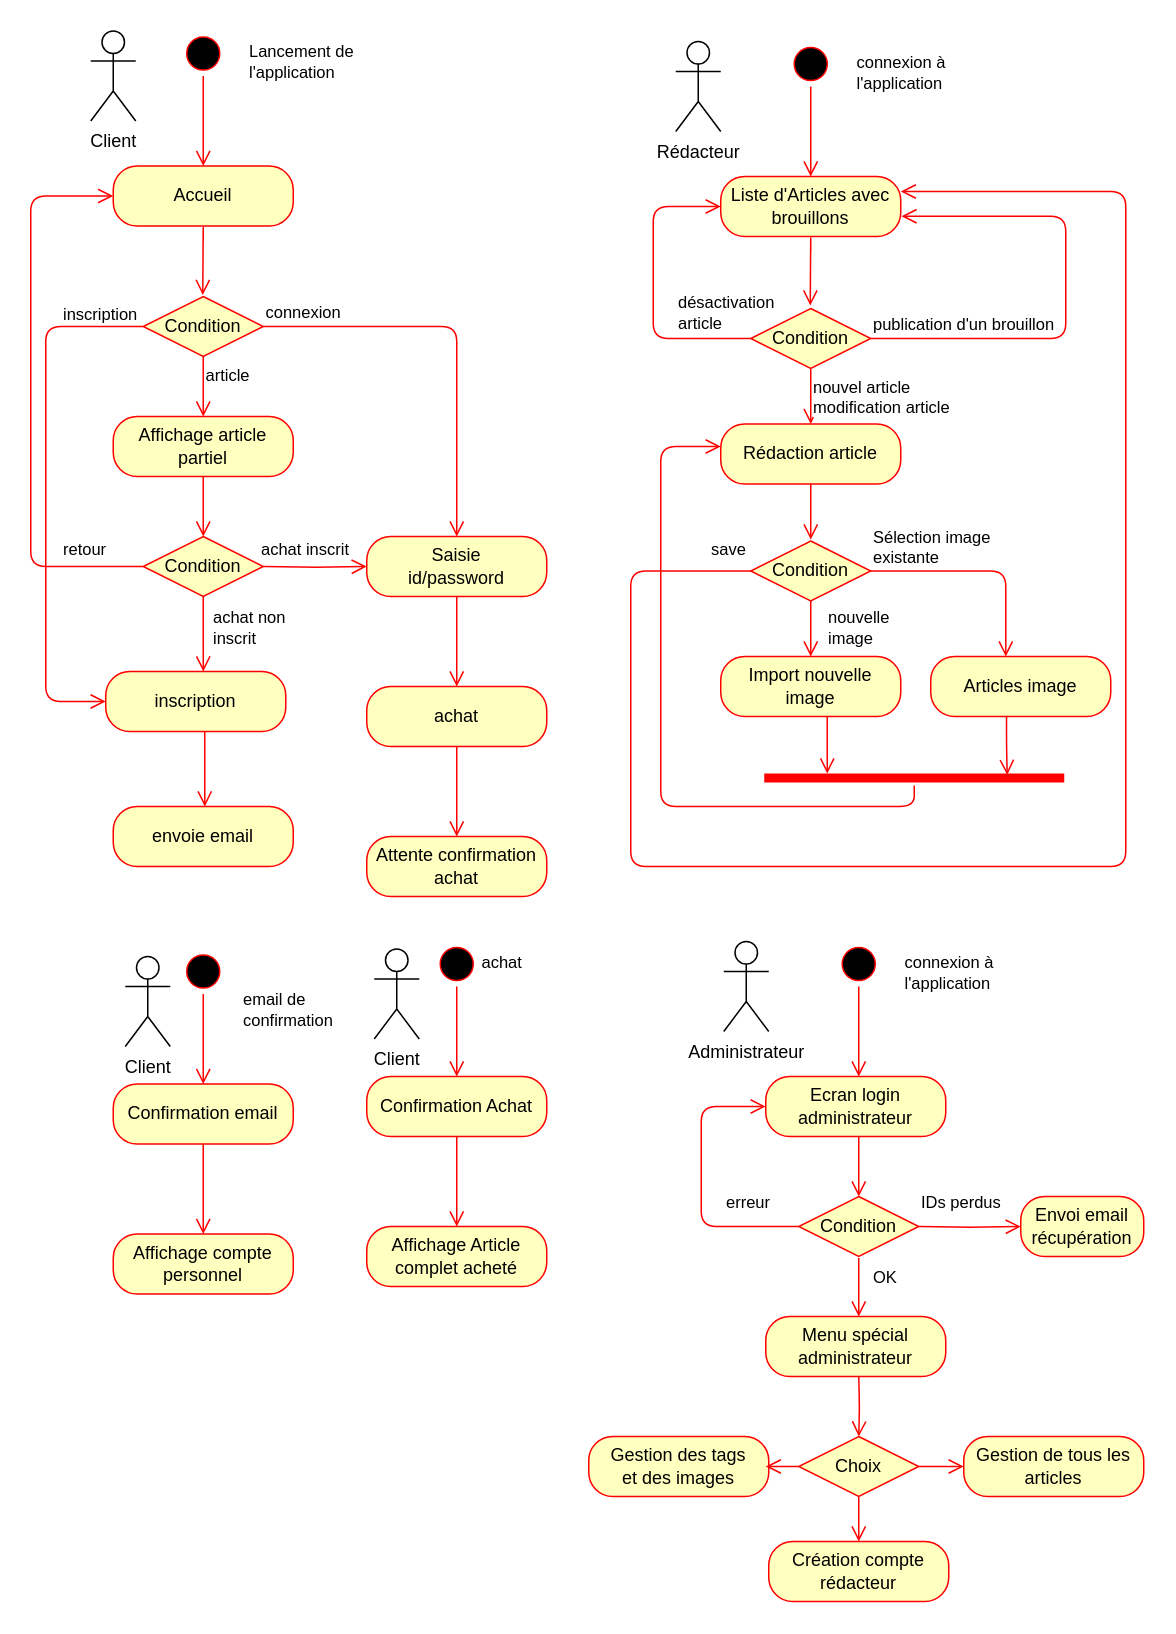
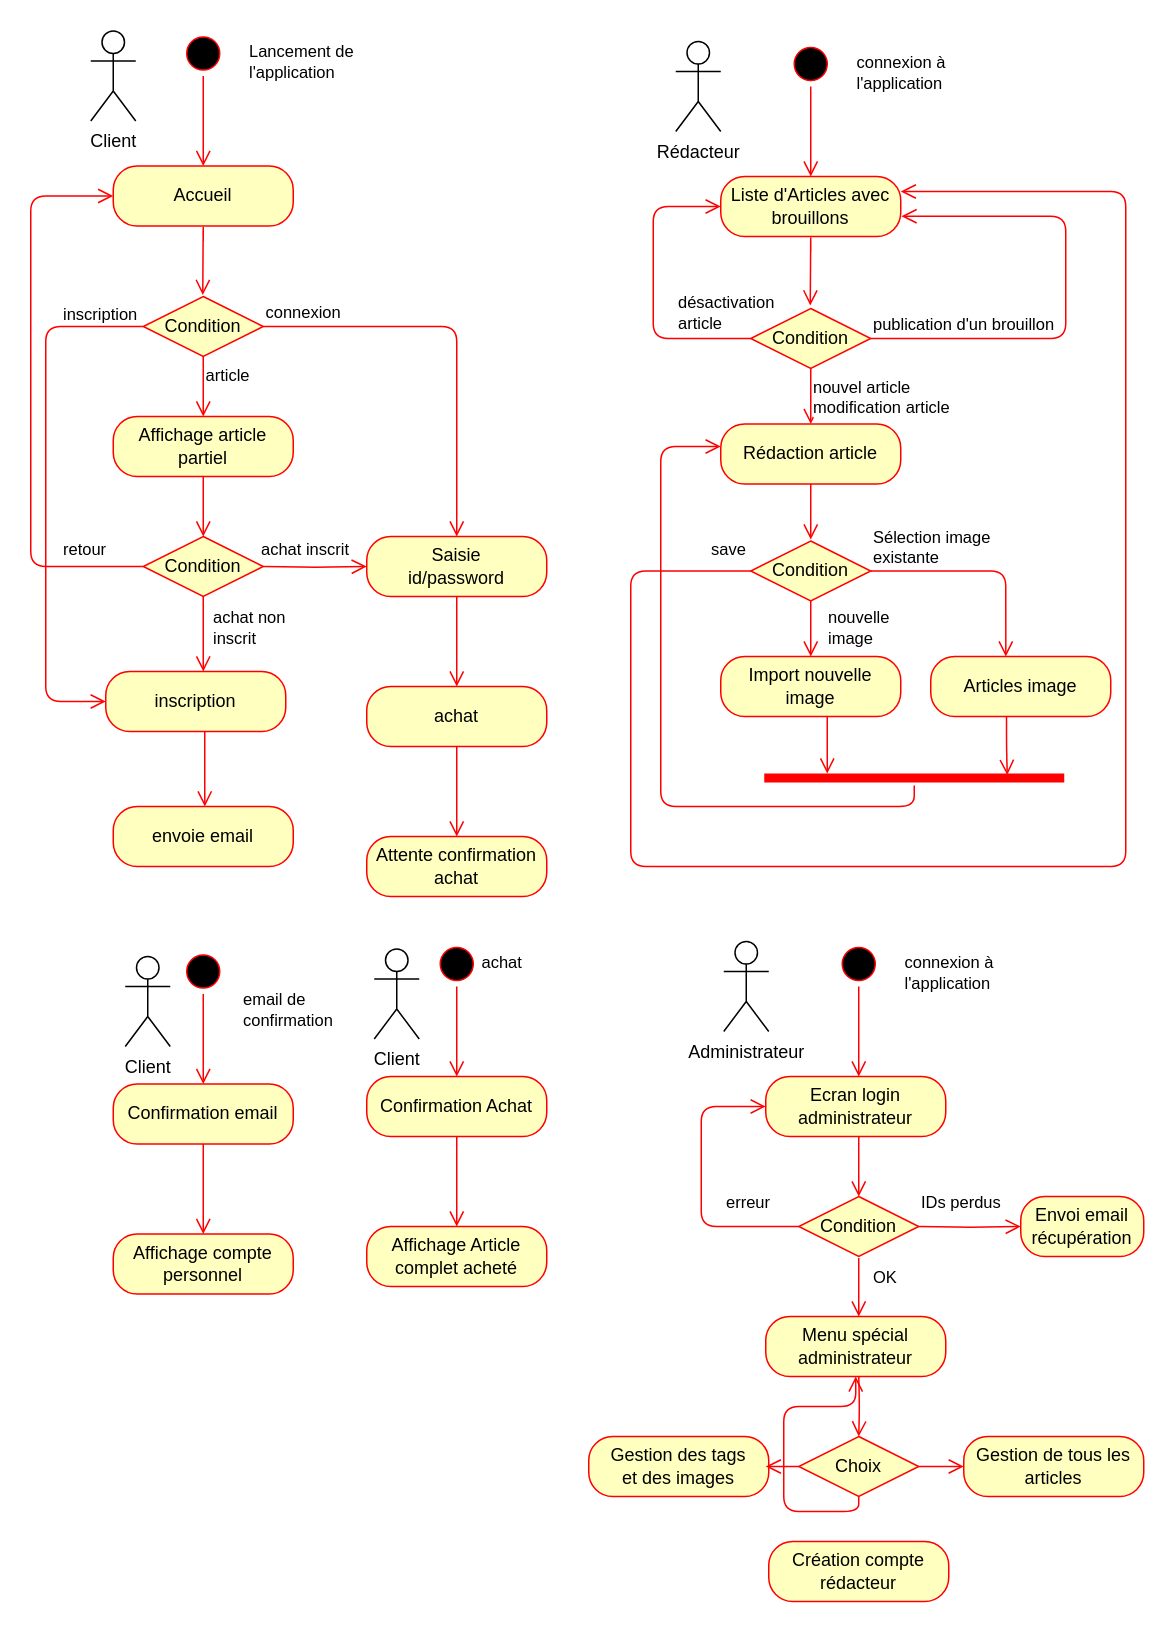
edge "Choix" -> "Création compte rédacteur": now "Choix" -> "Menu spécial administrateur"
